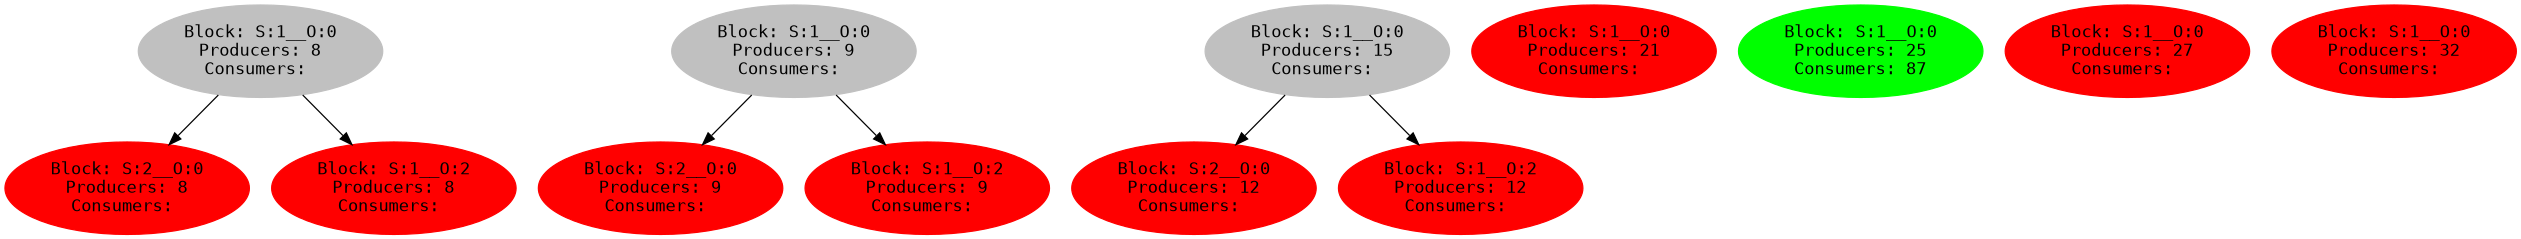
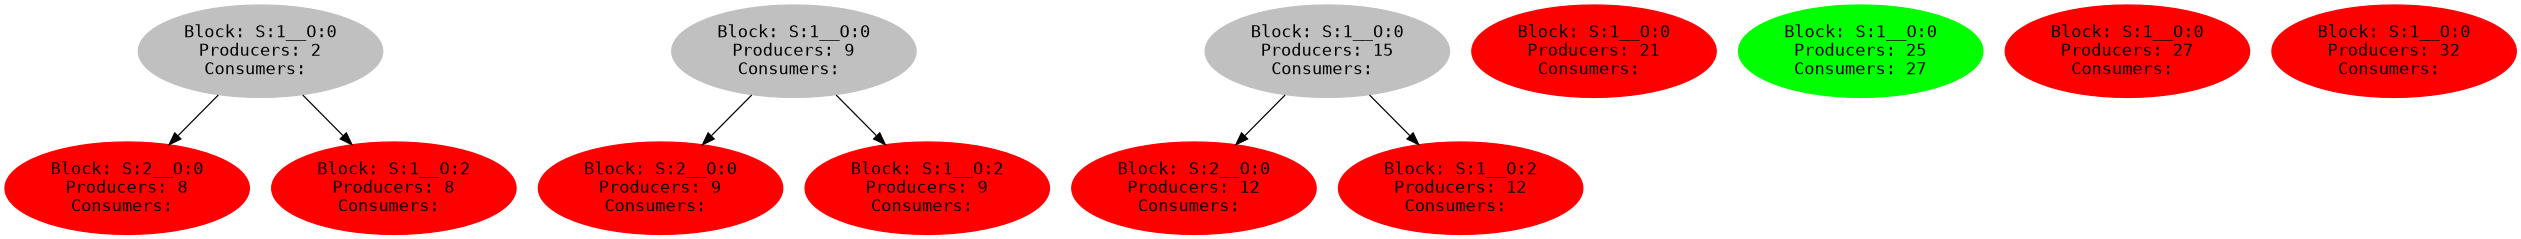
node "Block: S:1__O:0 Producers: 8 Consumers:": label "Block: S:1__O:0 Producers: 8 Consumers:" -> "Block: S:1__O:0 Producers: 2 Consumers:"
node "Block: S:1__O:0 Producers: 25 Consumers: 87": label "Block: S:1__O:0 Producers: 25 Consumers: 87" -> "Block: S:1__O:0 Producers: 25 Consumers: 27"
